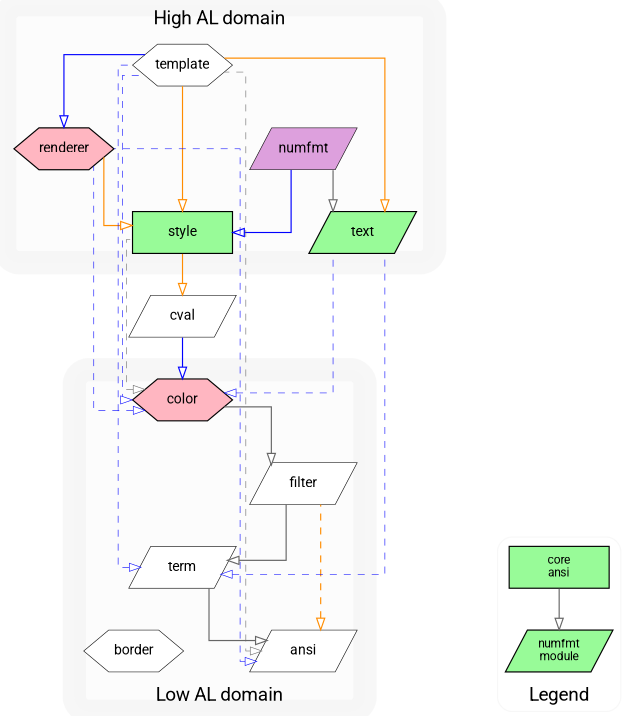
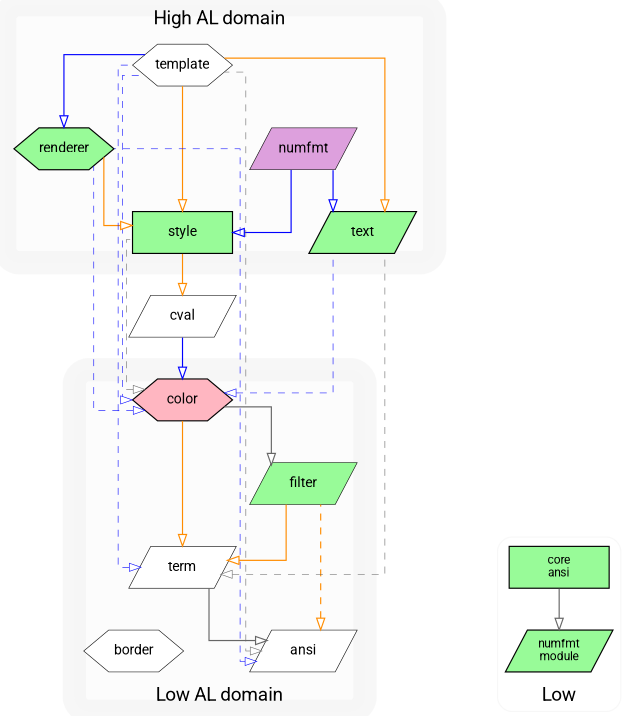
node "renderer": fillcolor lightpink -> palegreen
edge "numfmt" -> "text": color gray40 -> blue
edge "color" -> "term": added
node "filter": fillcolor white -> palegreen
edge "text" -> "term": color blue -> gray40
edge "filter" -> "term": color gray40 -> darkorange
cluster "Legend": label "Legend" -> "Low"
